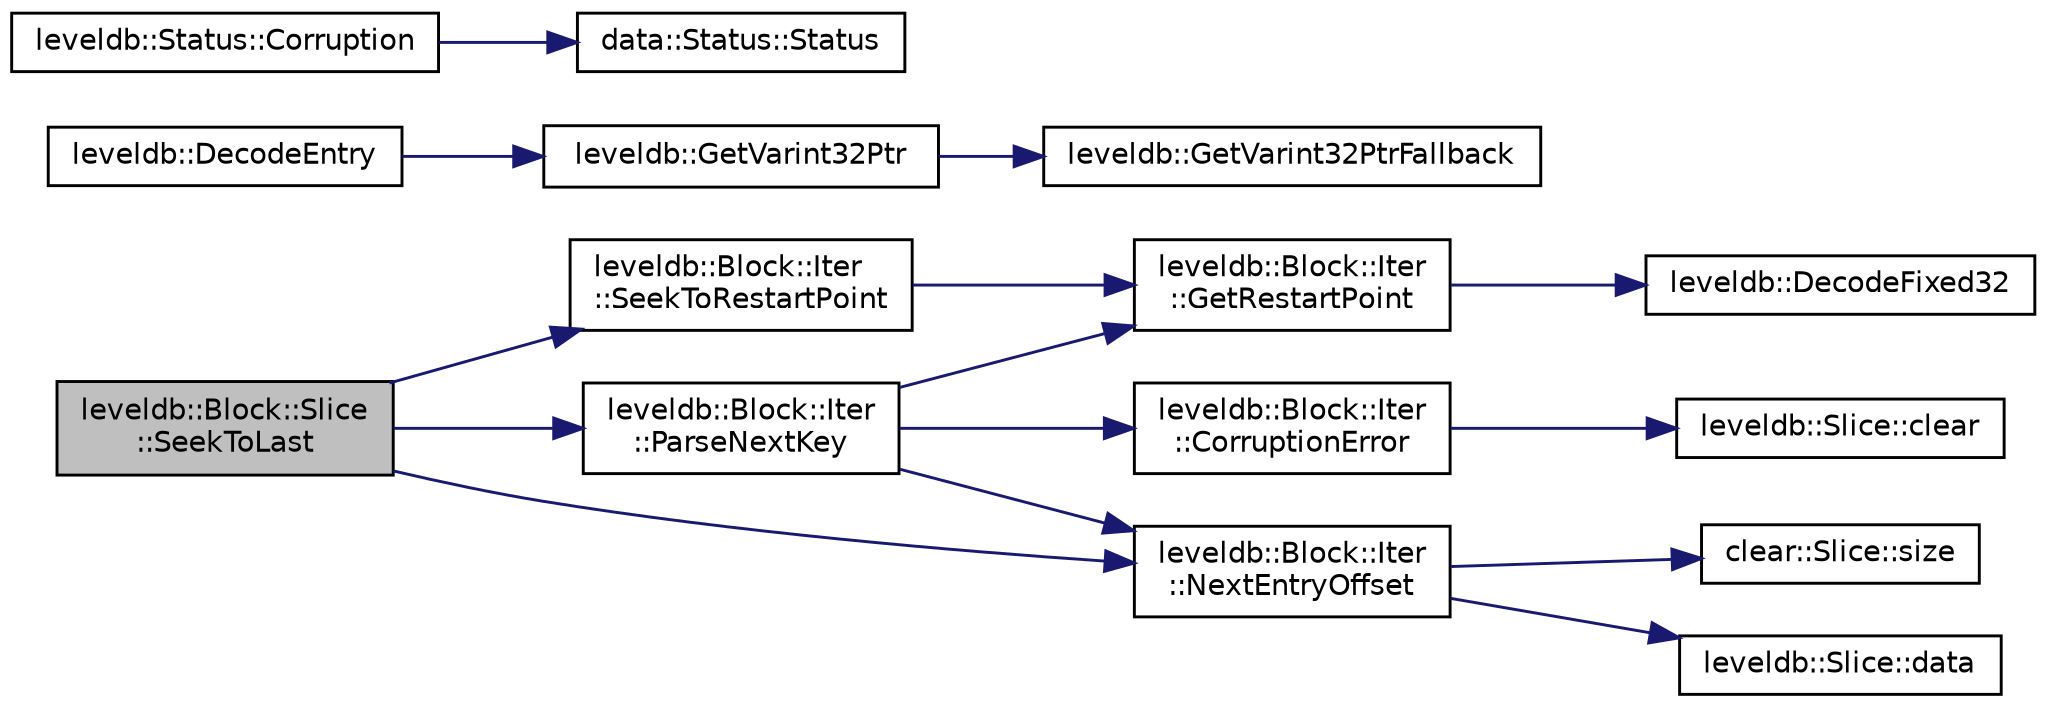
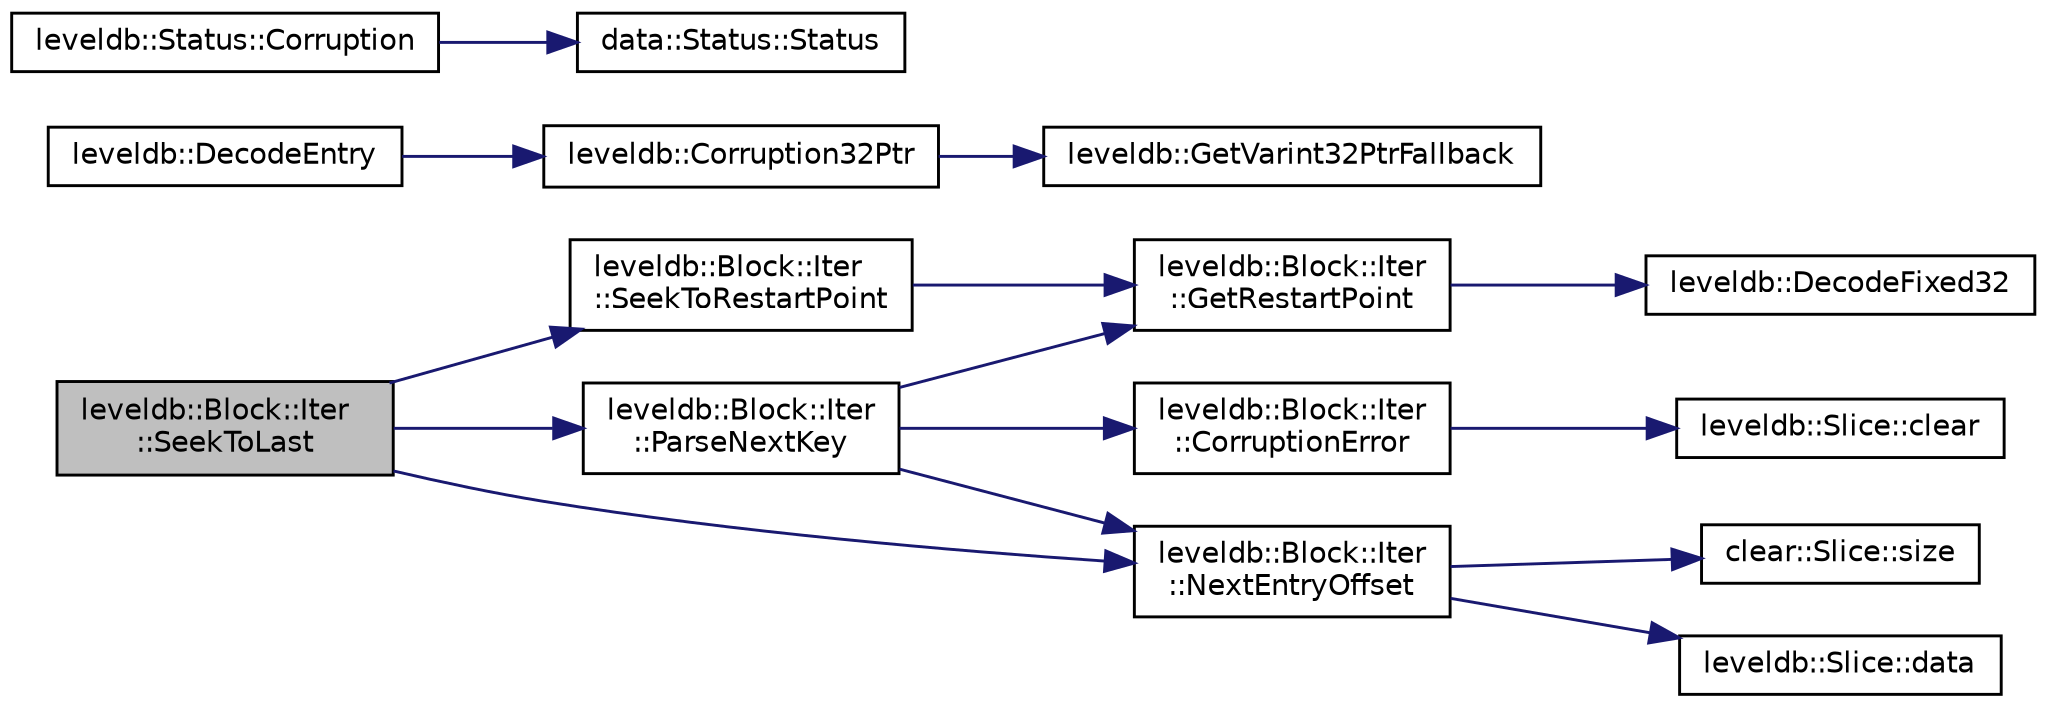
node "leveldb::GetVarint32Ptr": label "leveldb::GetVarint32Ptr" -> "leveldb::Corruption32Ptr"
node "leveldb::Block::Slice ::SeekToLast": label "leveldb::Block::Slice ::SeekToLast" -> "leveldb::Block::Iter ::SeekToLast"
